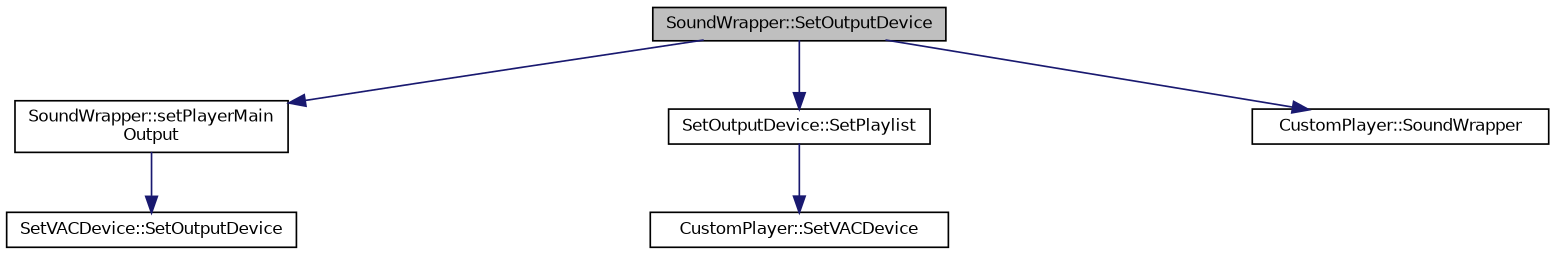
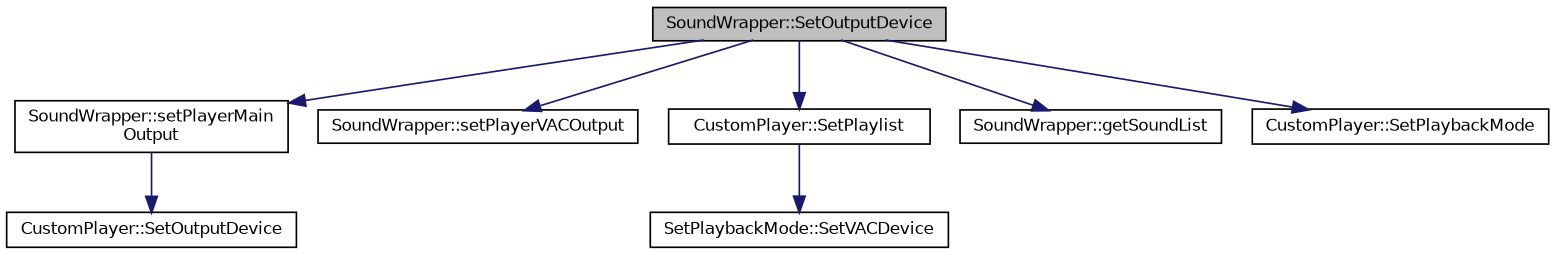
node "SoundWrapper::setPlayerVACOutput": added
node "SetOutputDevice::SetPlaylist": label "SetOutputDevice::SetPlaylist" -> "CustomPlayer::SetPlaylist"
node "SoundWrapper::getSoundList": added
node "CustomPlayer::SoundWrapper": label "CustomPlayer::SoundWrapper" -> "CustomPlayer::SetPlaybackMode"
node "SetVACDevice::SetOutputDevice": label "SetVACDevice::SetOutputDevice" -> "CustomPlayer::SetOutputDevice"
node "CustomPlayer::SetVACDevice": label "CustomPlayer::SetVACDevice" -> "SetPlaybackMode::SetVACDevice"
